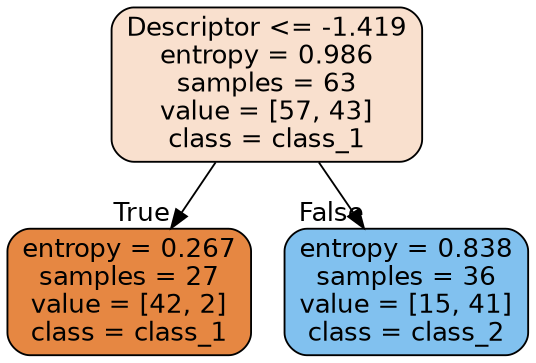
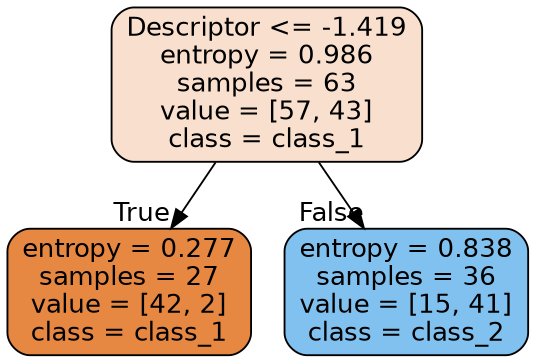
node "entropy = 0.267 samples = 27 value = [42, 2] class = class_1": label "entropy = 0.267 samples = 27 value = [42, 2] class = class_1" -> "entropy = 0.277 samples = 27 value = [42, 2] class = class_1"
